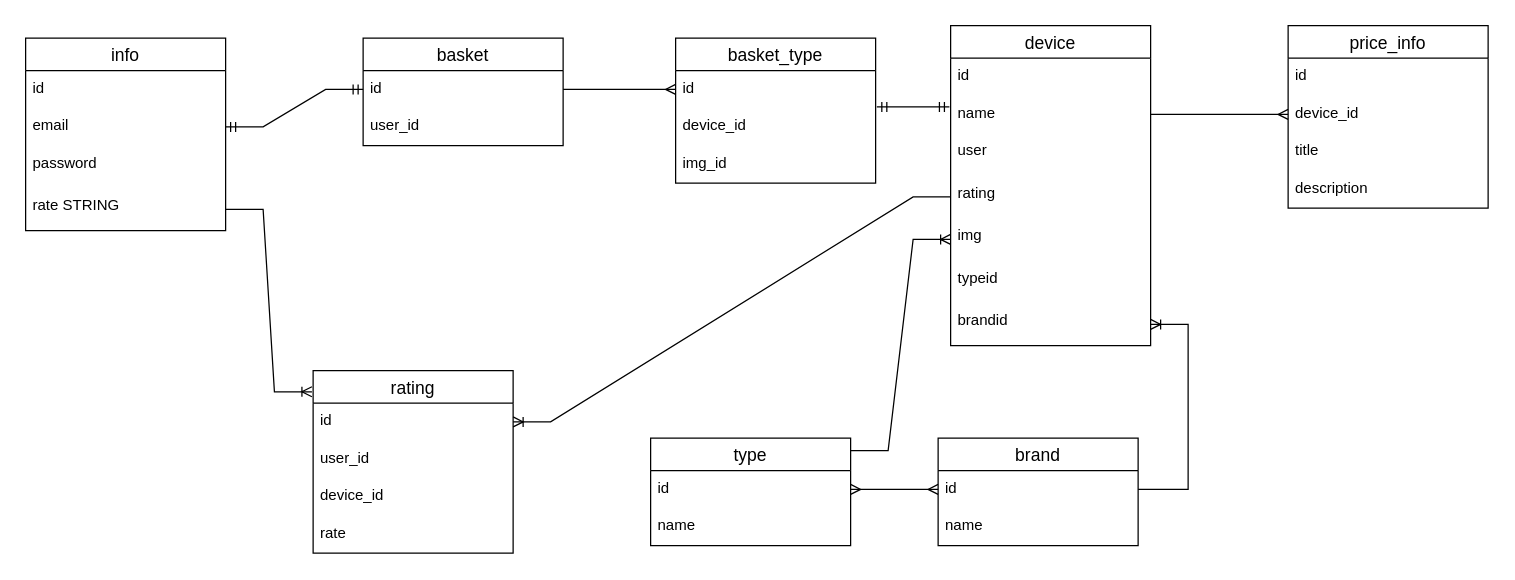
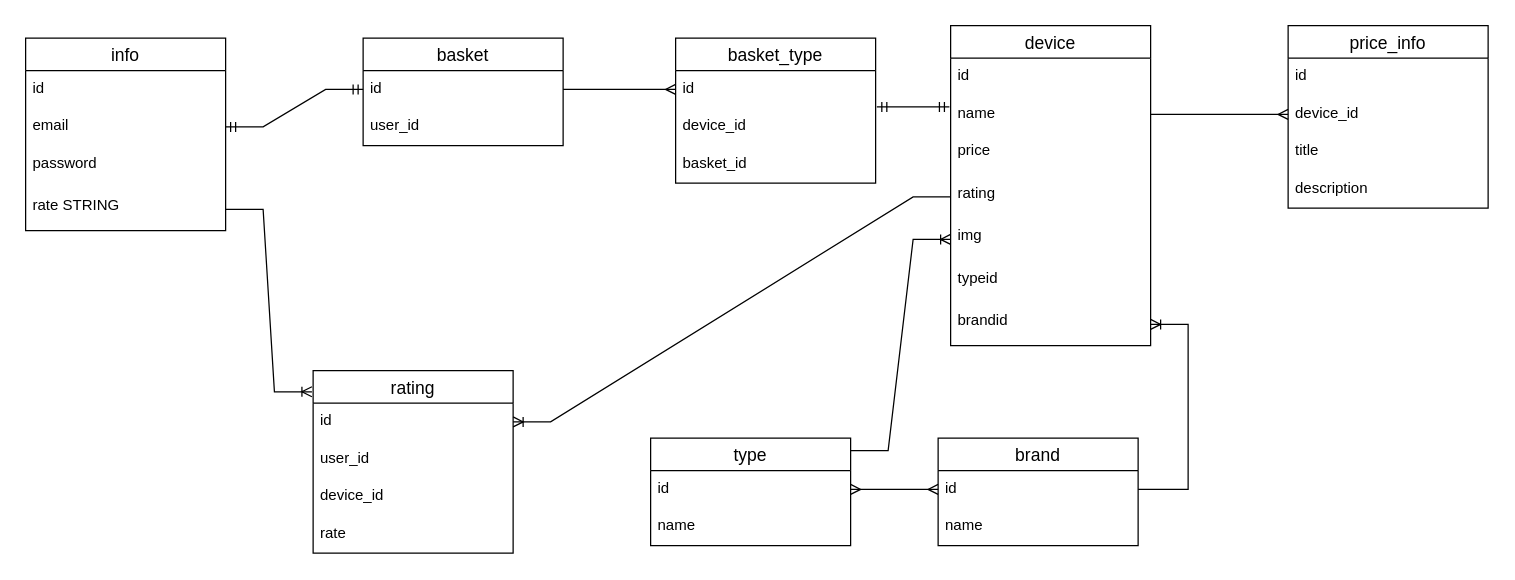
node "user": label "user" -> "price"
node "img_id": label "img_id" -> "basket_id"
